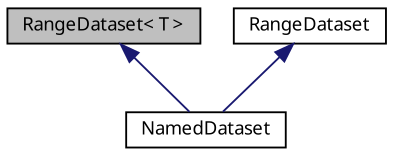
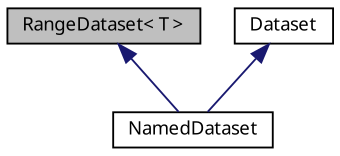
node "RangeDataset": label "RangeDataset" -> "Dataset"
